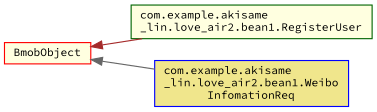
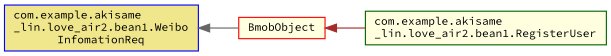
edge "com.example.akisame _lin.love_air2.bean1.Weibo InfomationReq" -> "BmobObject": reversed
